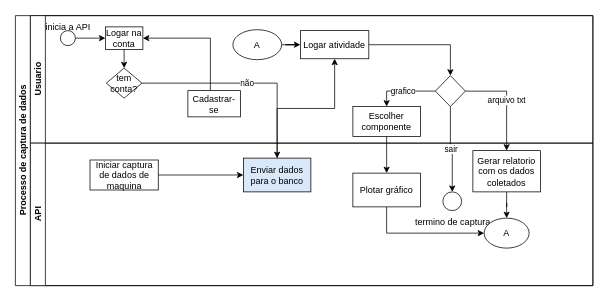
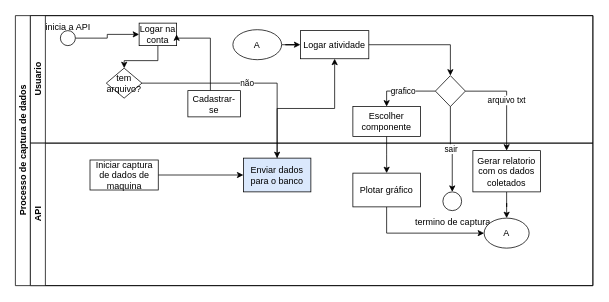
node "Logar na conta": moved (124, 38) -> (158, 34)
node "tem conta?": label "tem conta?" -> "tem arquivo?"
